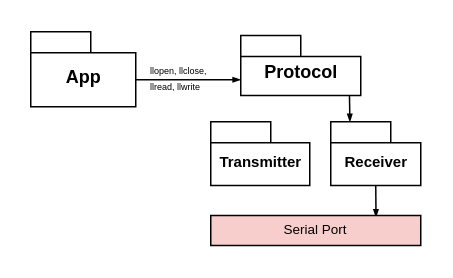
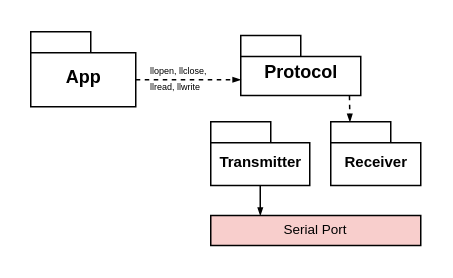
edge "App" -> "Protocol": style solid -> dashed
edge "Protocol" -> "Receiver": style solid -> dashed
edge "Transmitter" -> "Serial Port": added
edge "Receiver" -> "Serial Port": removed
